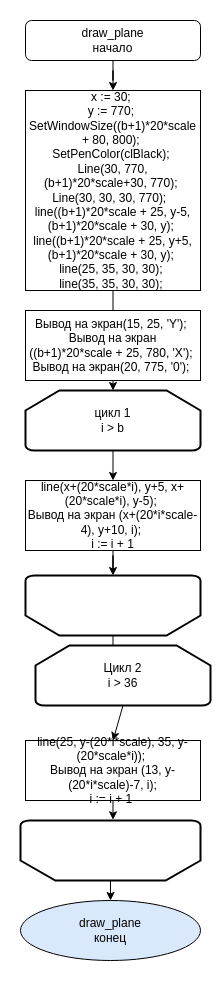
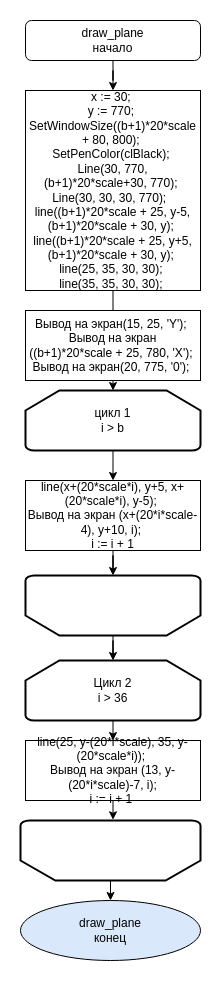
node "Цикл 2 i > 36": moved (123, 676) -> (113, 691)
